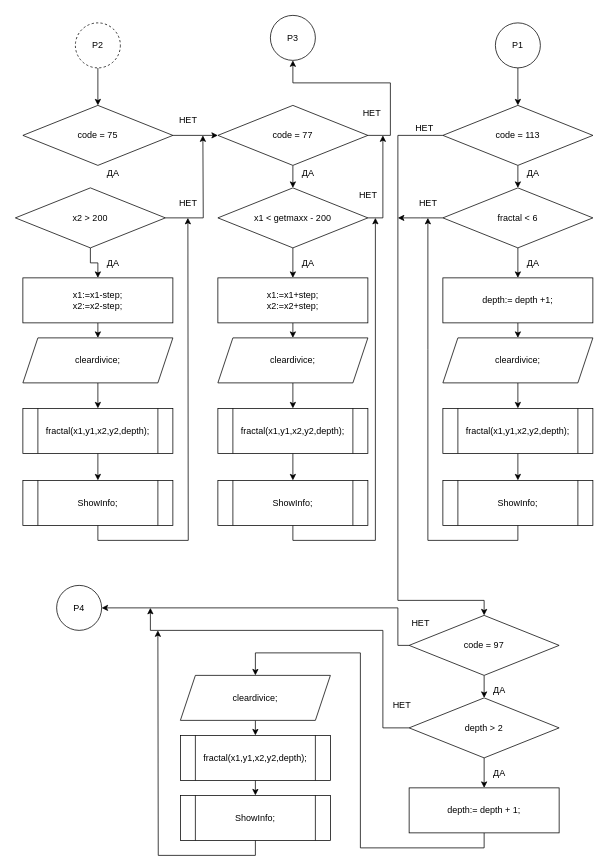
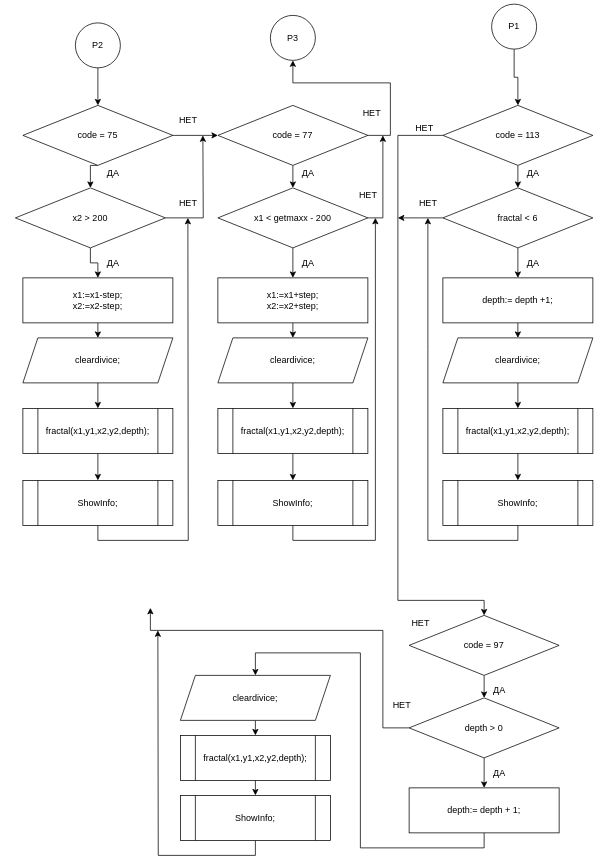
node "P2": style dashed -> solid
node "P1": moved (518, 45) -> (514, 27)
edge "code = 75" -> "x2 > 200": added
node "P4": removed
edge "code = 97" -> "P4": removed
node "depth > 2": label "depth > 2" -> "depth > 0"
